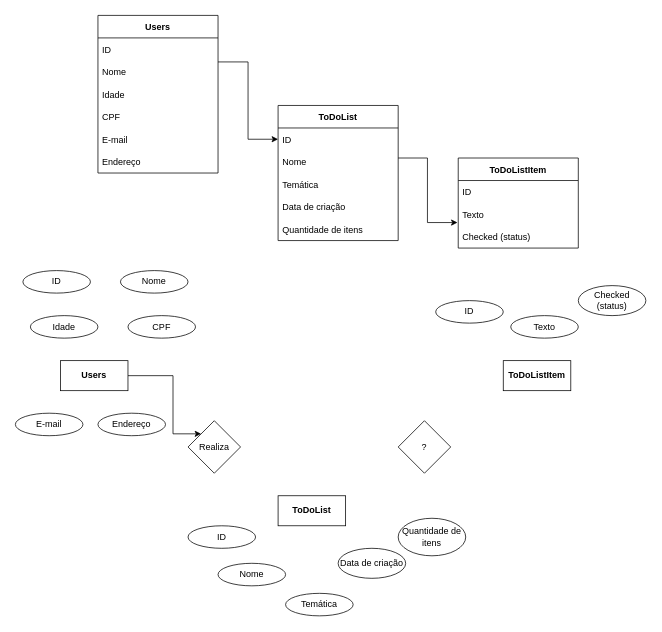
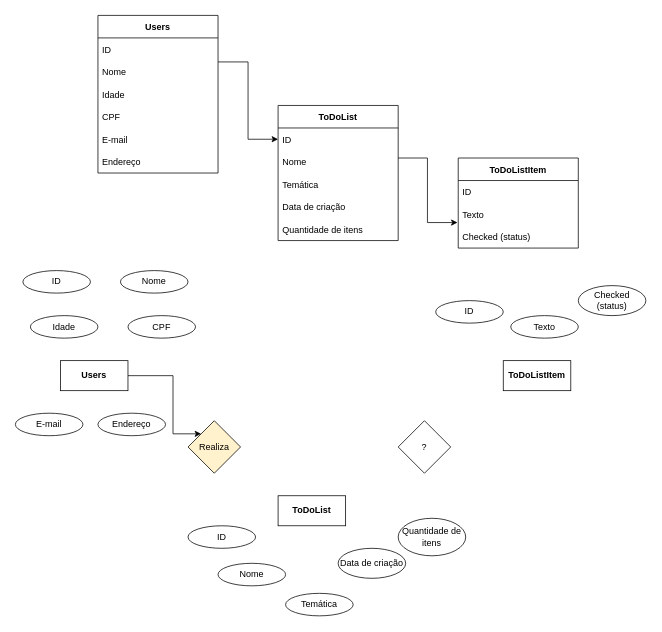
node "Realiza": fillcolor #ffffff -> #fff2cc
